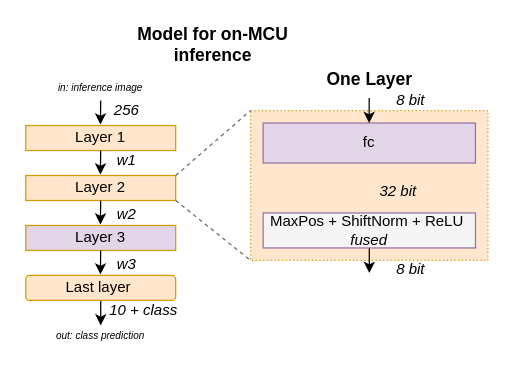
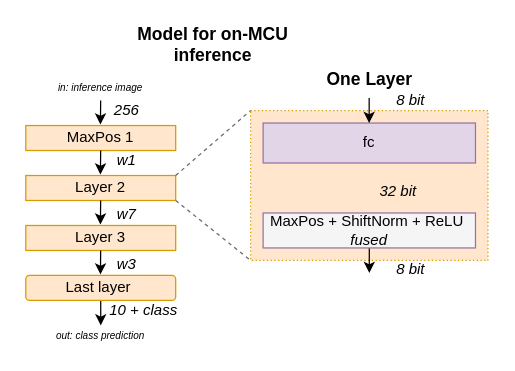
node "Layer 1": label "Layer 1" -> "MaxPos 1"
node "w2": label "w2" -> "w7"
node "Layer 3": fillcolor #e1d5e7 -> #ffe6cc
